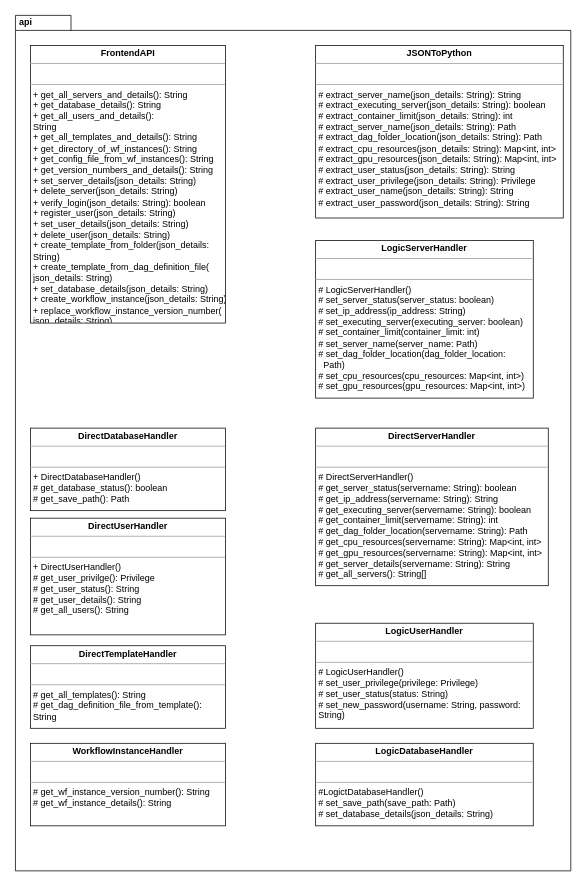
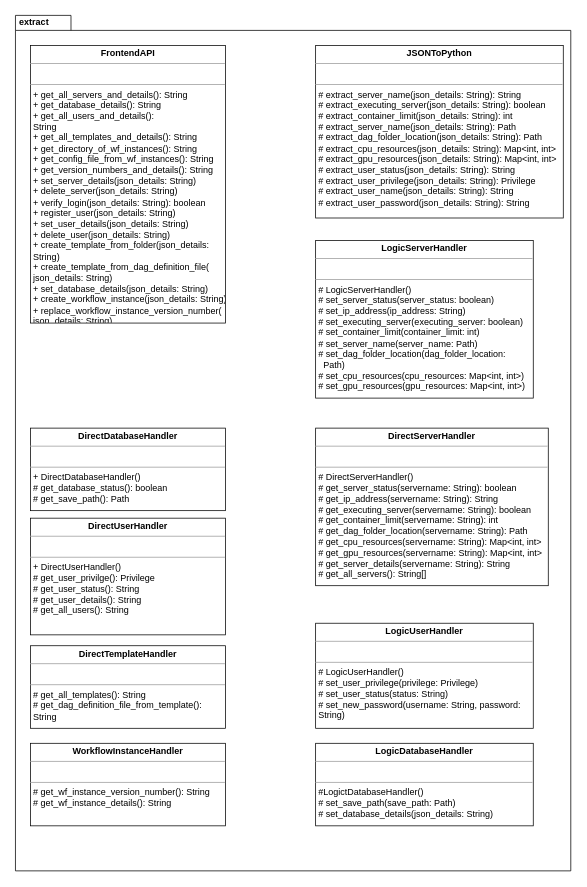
node "api": label "api" -> "extract"
